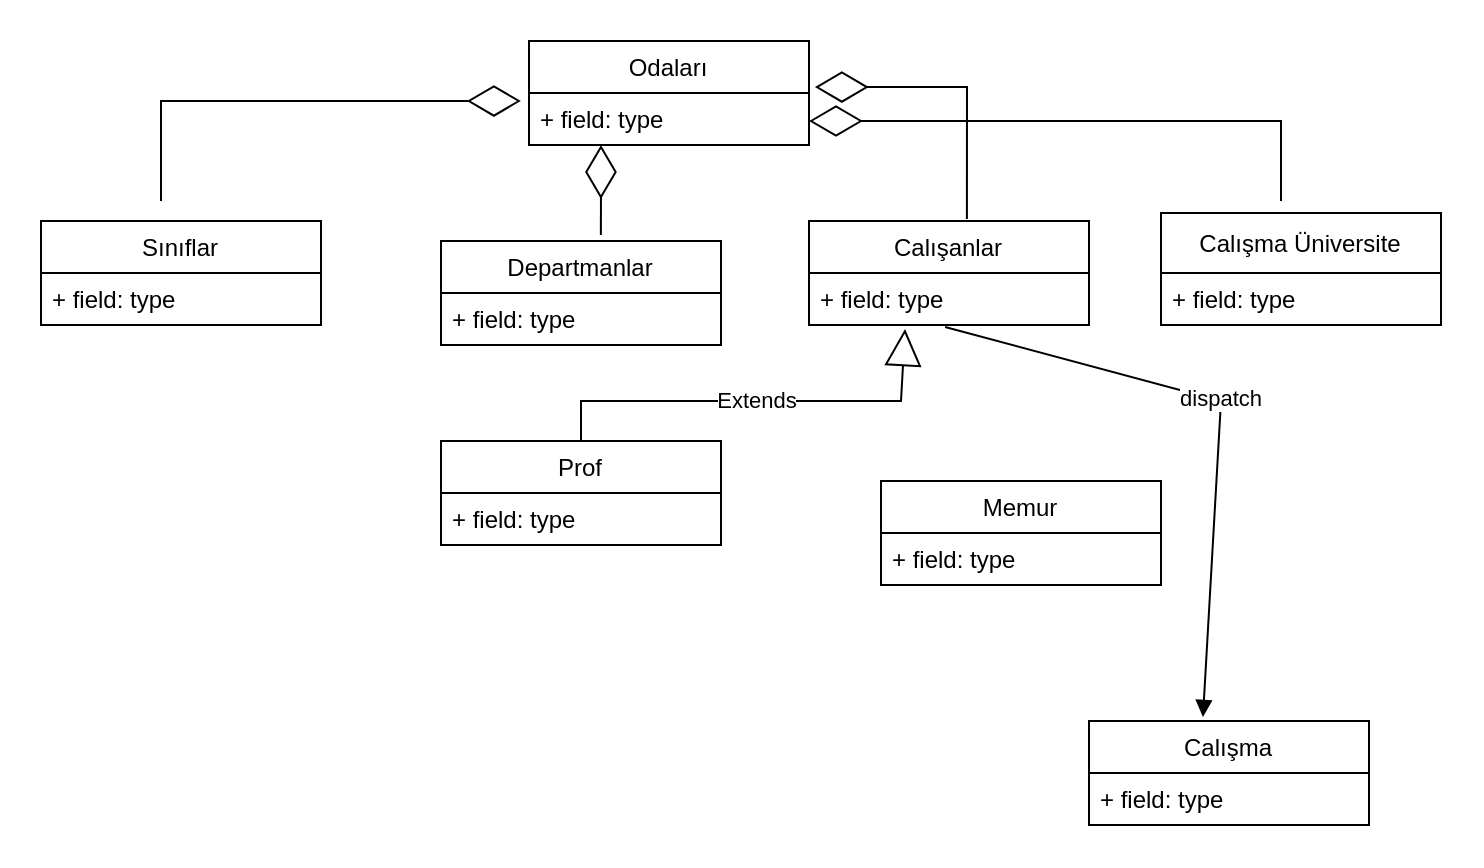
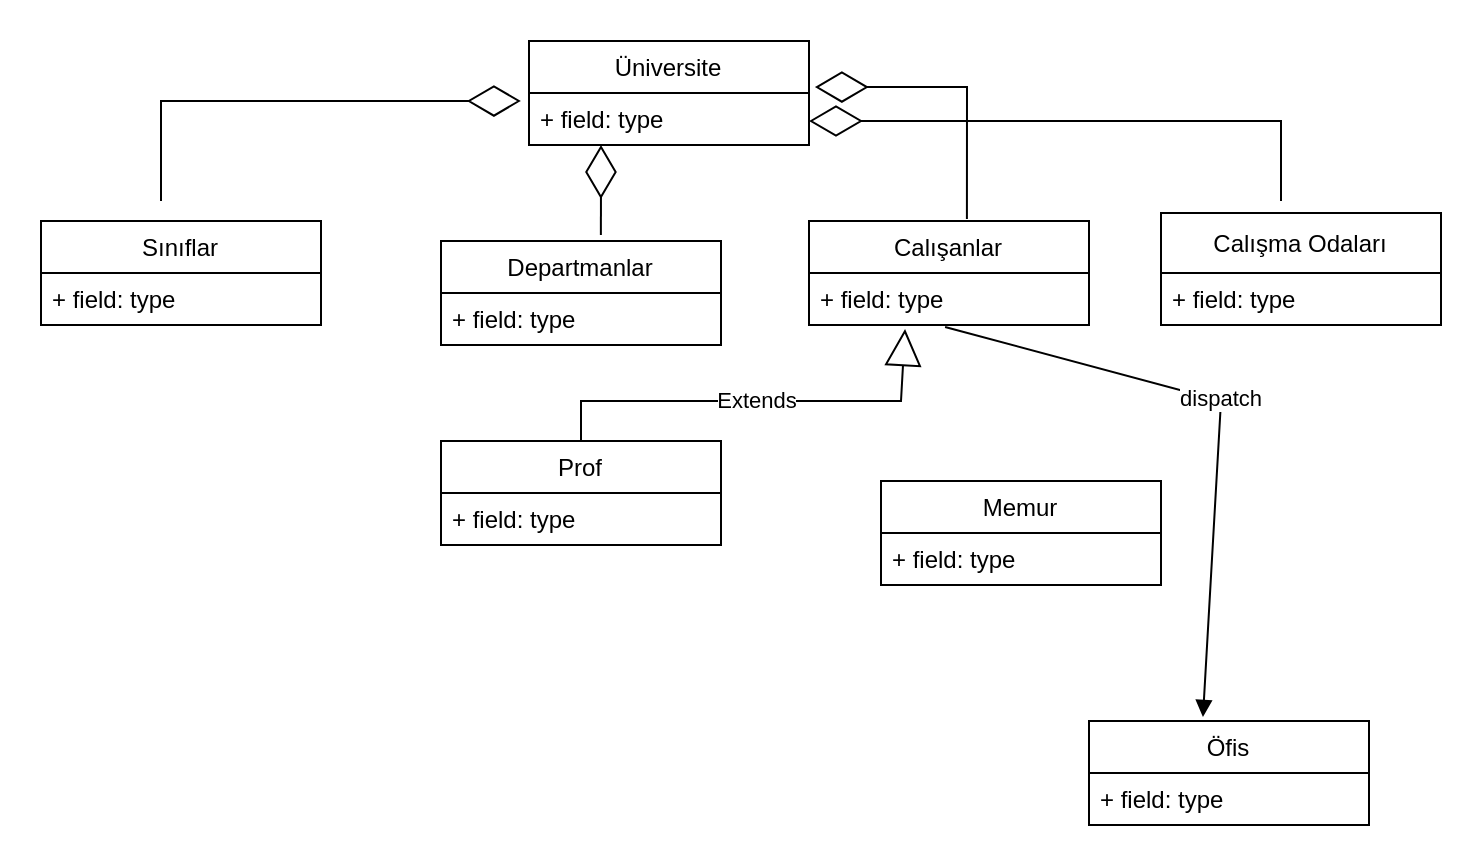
node "Odaları": label "Odaları" -> "Üniversite"
node "Calışma Üniversite": label "Calışma Üniversite" -> "Calışma Odaları"
node "Calışma": label "Calışma" -> "Öfis"
